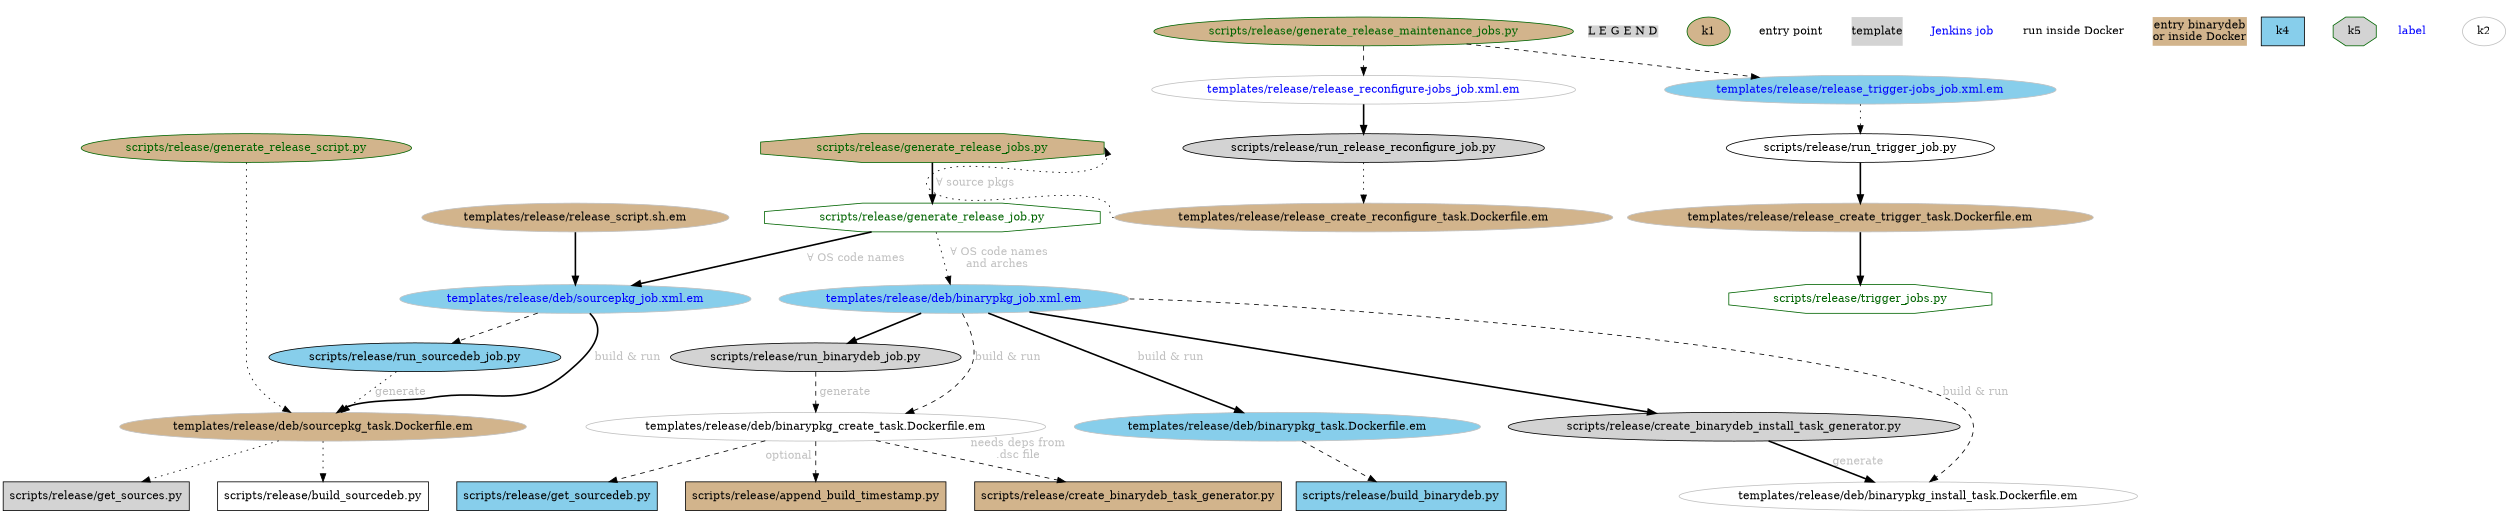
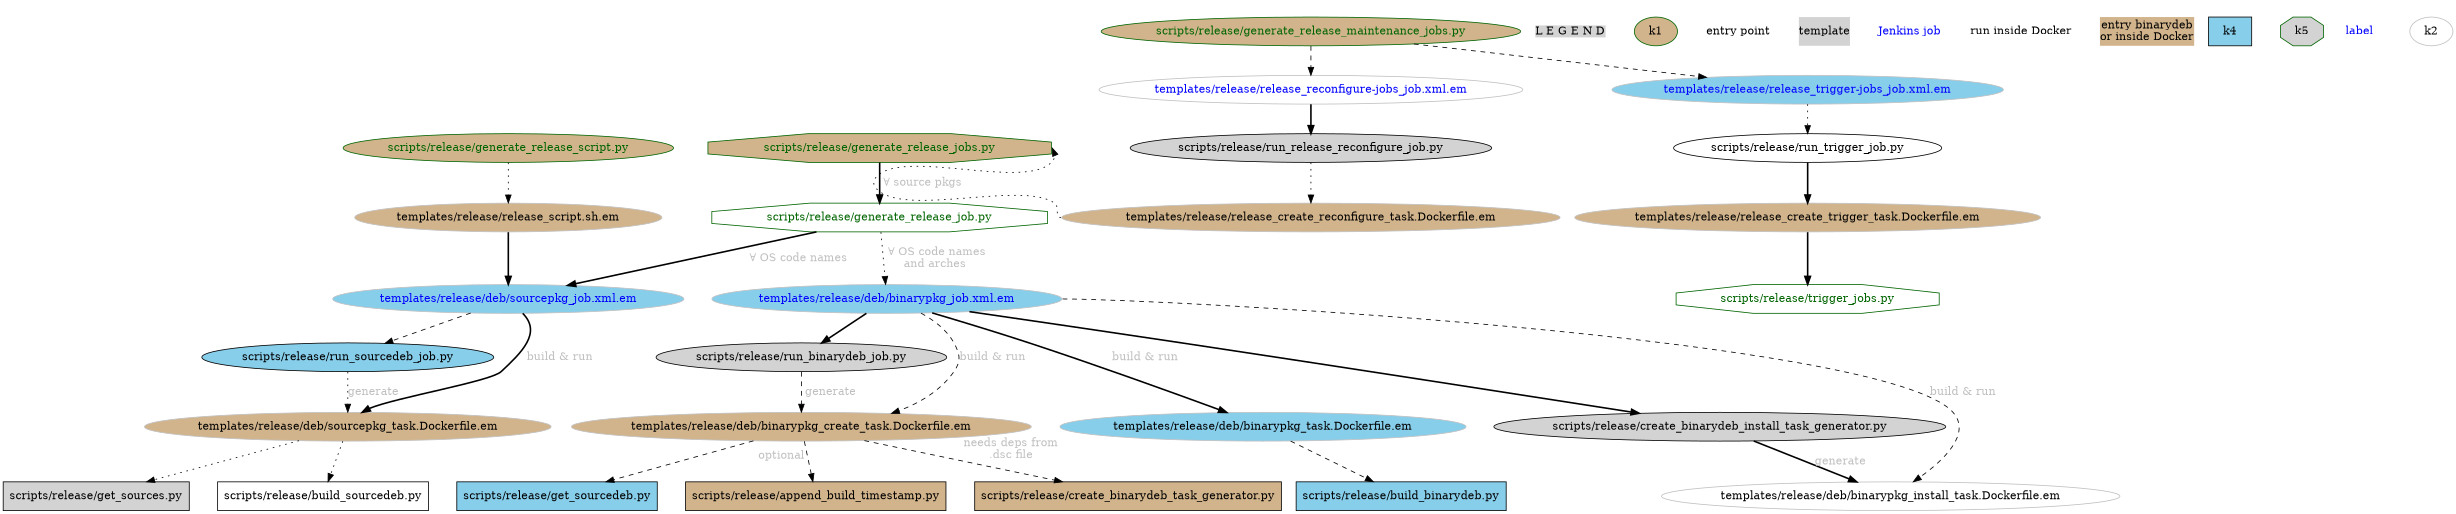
edge "scripts/release/generate_release_script.py" -> "templates/release/deb/sourcepkg_task.Dockerfile.em": now "scripts/release/generate_release_script.py" -> "templates/release/release_script.sh.em"
node "templates/release/deb/binarypkg_create_task.Dockerfile.em": fillcolor white -> tan
